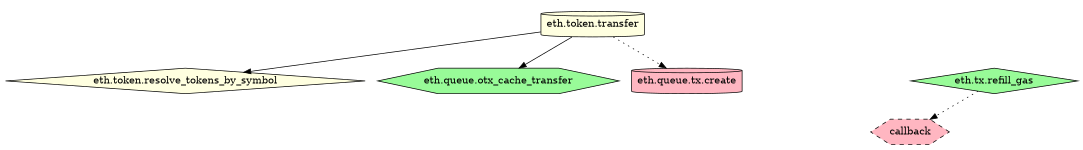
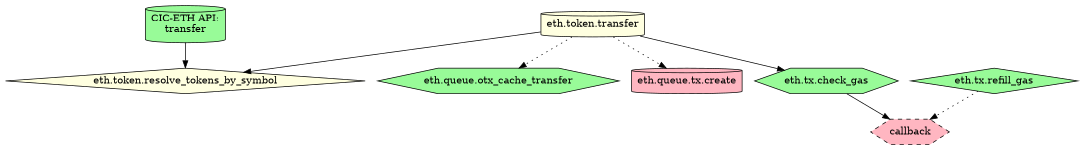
node "CIC-ETH API: transfer": added
edge "eth.token.transfer" -> "eth.queue.otx_cache_transfer": style solid -> dotted
node "eth.tx.check_gas": added
